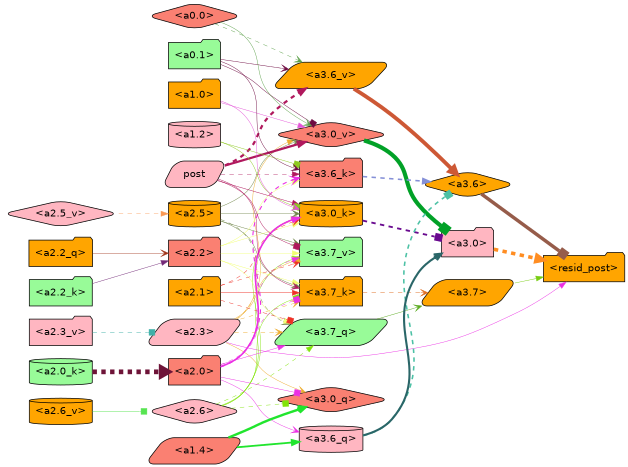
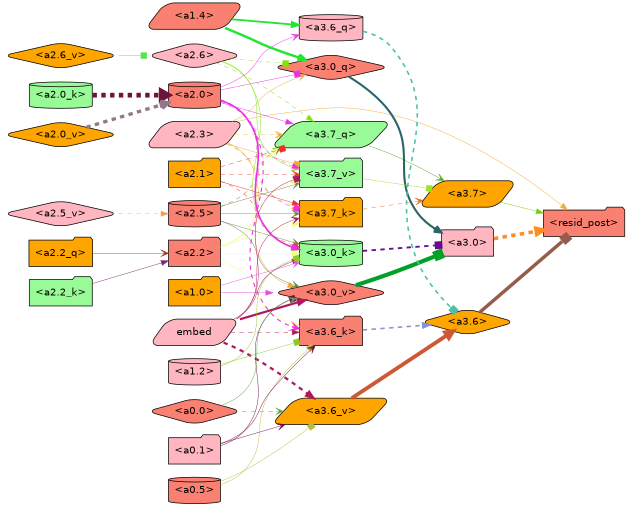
node "<a0.1>": fillcolor palegreen -> lightpink
node "<a2.0_v>": added
node "post": label "post" -> "embed"
edge "<a3.7_v>" -> "<a3.7>": added
node "<a2.5>": fillcolor orange -> salmon
node "<a3.0_k>": fillcolor orange -> palegreen
node "<resid_post>": fillcolor orange -> salmon
node "<a2.3_v>": removed
edge "<a2.3>" -> "<resid_post>": color #eb30e4 -> #edac2e
edge "<a2.6>" -> "<a3.7_k>": removed
edge "<a3.6_q>" -> "<a3.0>": now "<a3.0_q>" -> "<a3.0>"
node "<a2.0>": shape folder -> cylinder
node "<a2.6_v>": shape cylinder -> diamond
node "<a0.5>": added
